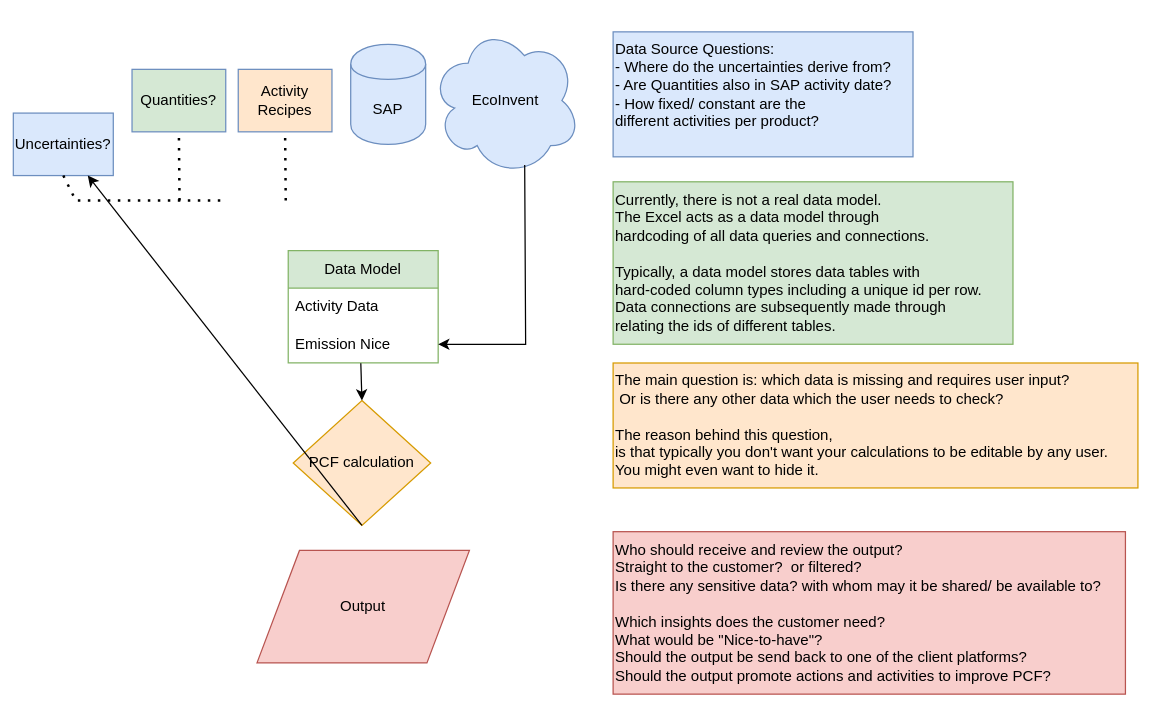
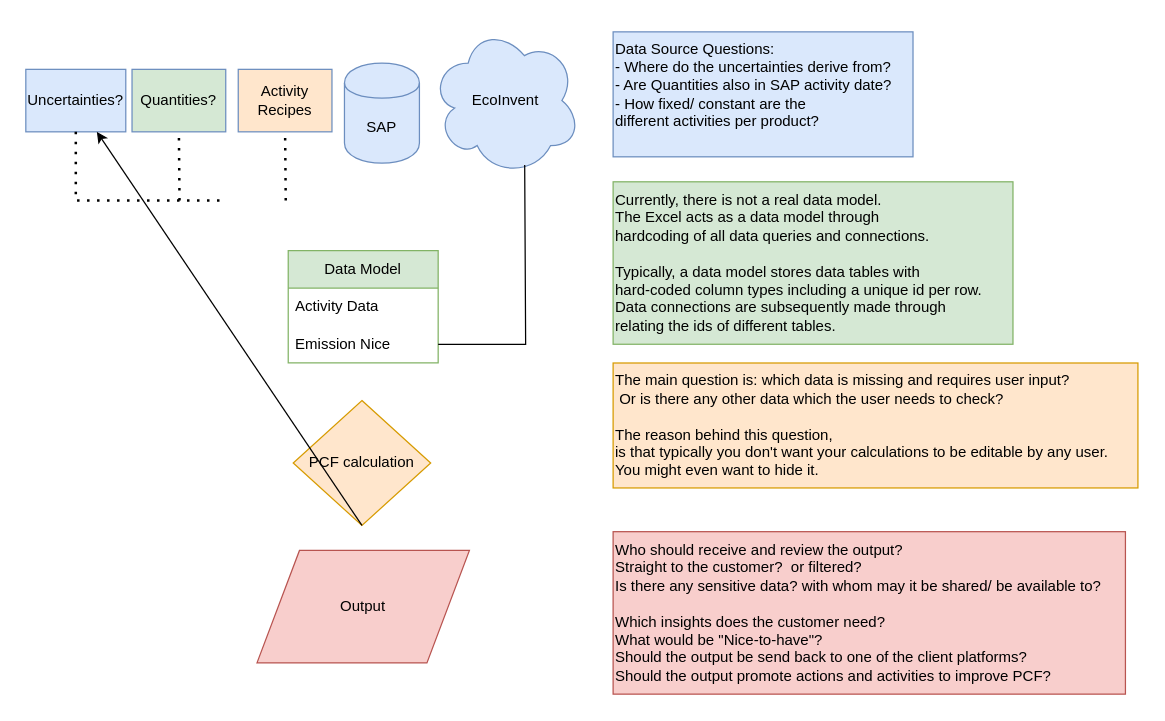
node "SAP": moved (388, 94) -> (382, 113)
node "Uncertainties?": moved (63, 144) -> (76, 101)
edge "EcoInvent" -> "Emission Nice": arrowhead classic -> none
edge "Emission Nice" -> "PCF calculation": removed
